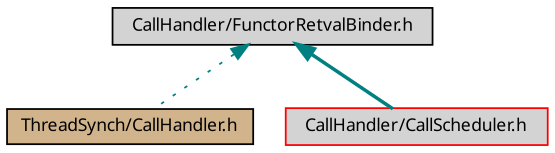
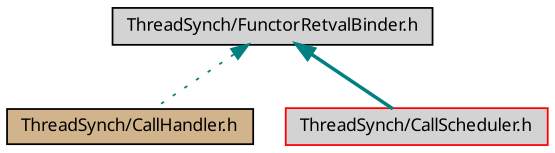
node "CallHandler/FunctorRetvalBinder.h": label "CallHandler/FunctorRetvalBinder.h" -> "ThreadSynch/FunctorRetvalBinder.h"
node "CallHandler/CallScheduler.h": label "CallHandler/CallScheduler.h" -> "ThreadSynch/CallScheduler.h"
